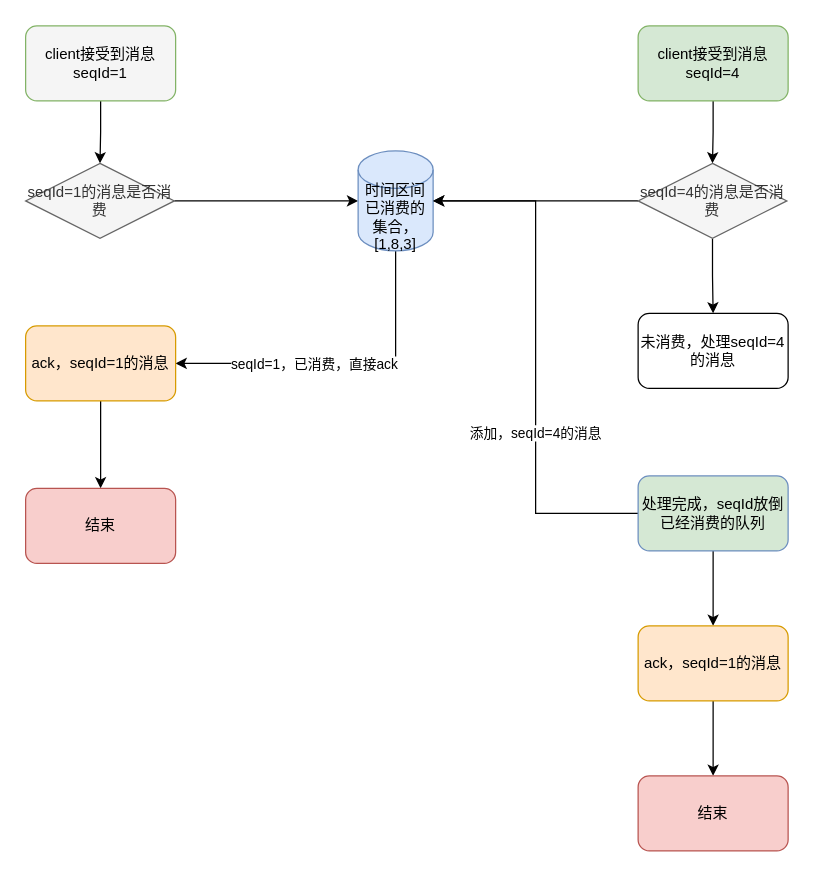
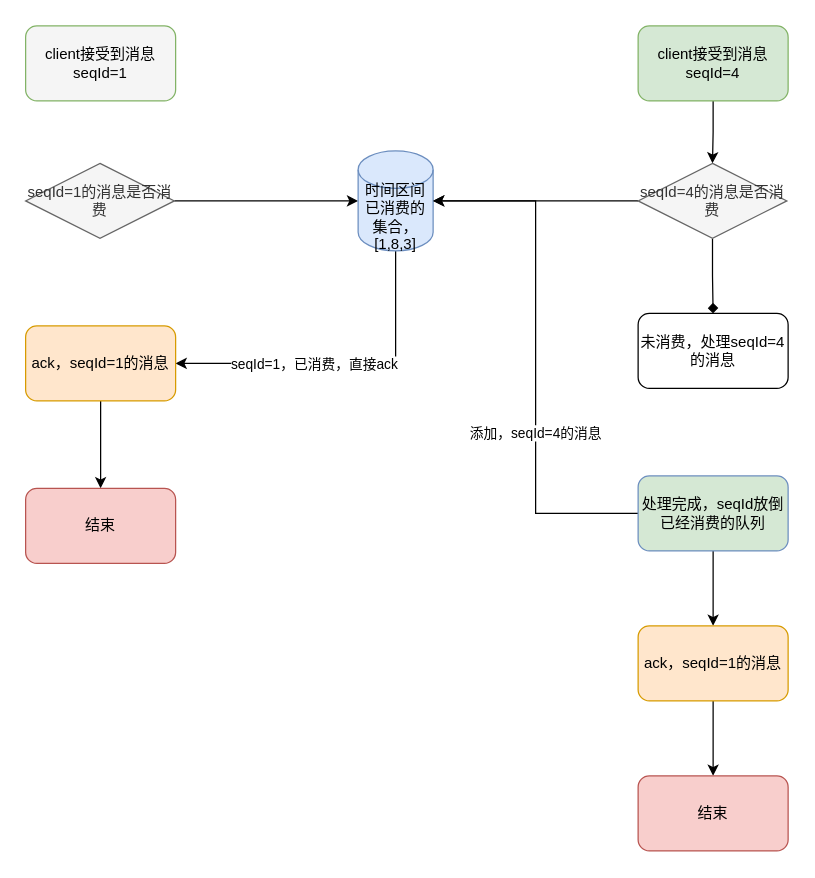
edge "client接受到消息seqId=1" -> "seqId=1的消息是否消费": removed
edge "seqId=4的消息是否消费" -> "未消费，处理seqId=4的消息": arrowhead classic -> diamond
